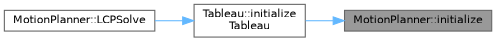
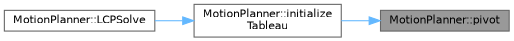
node "Tableau::initialize Tableau": label "Tableau::initialize Tableau" -> "MotionPlanner::initialize Tableau"
node "MotionPlanner::initialize": label "MotionPlanner::initialize" -> "MotionPlanner::pivot"
